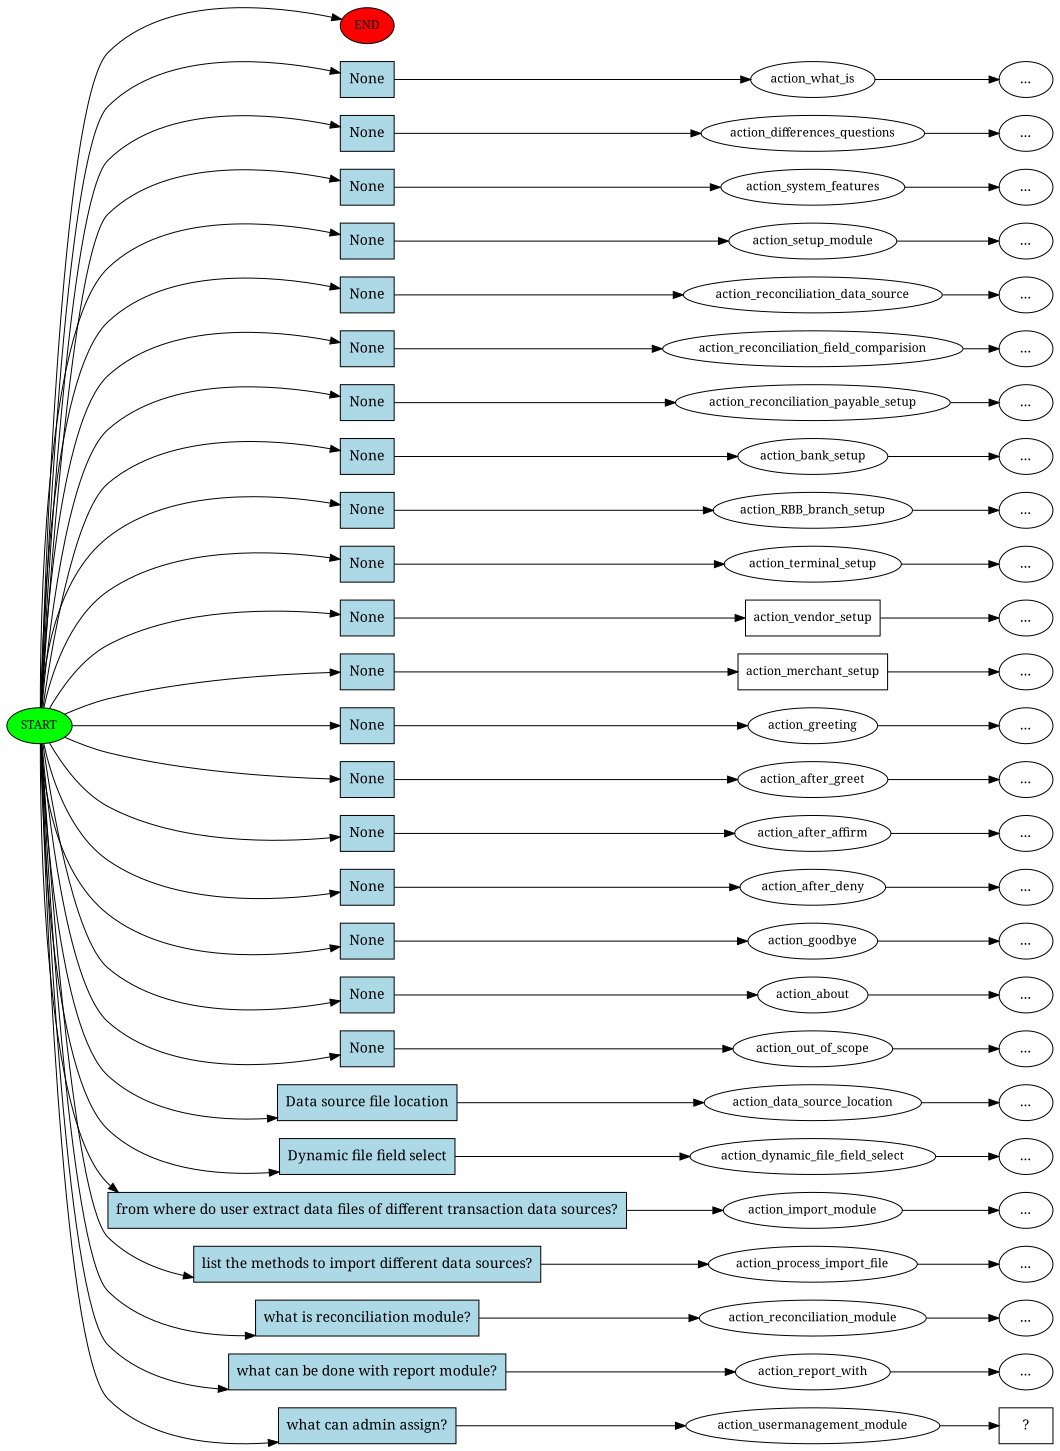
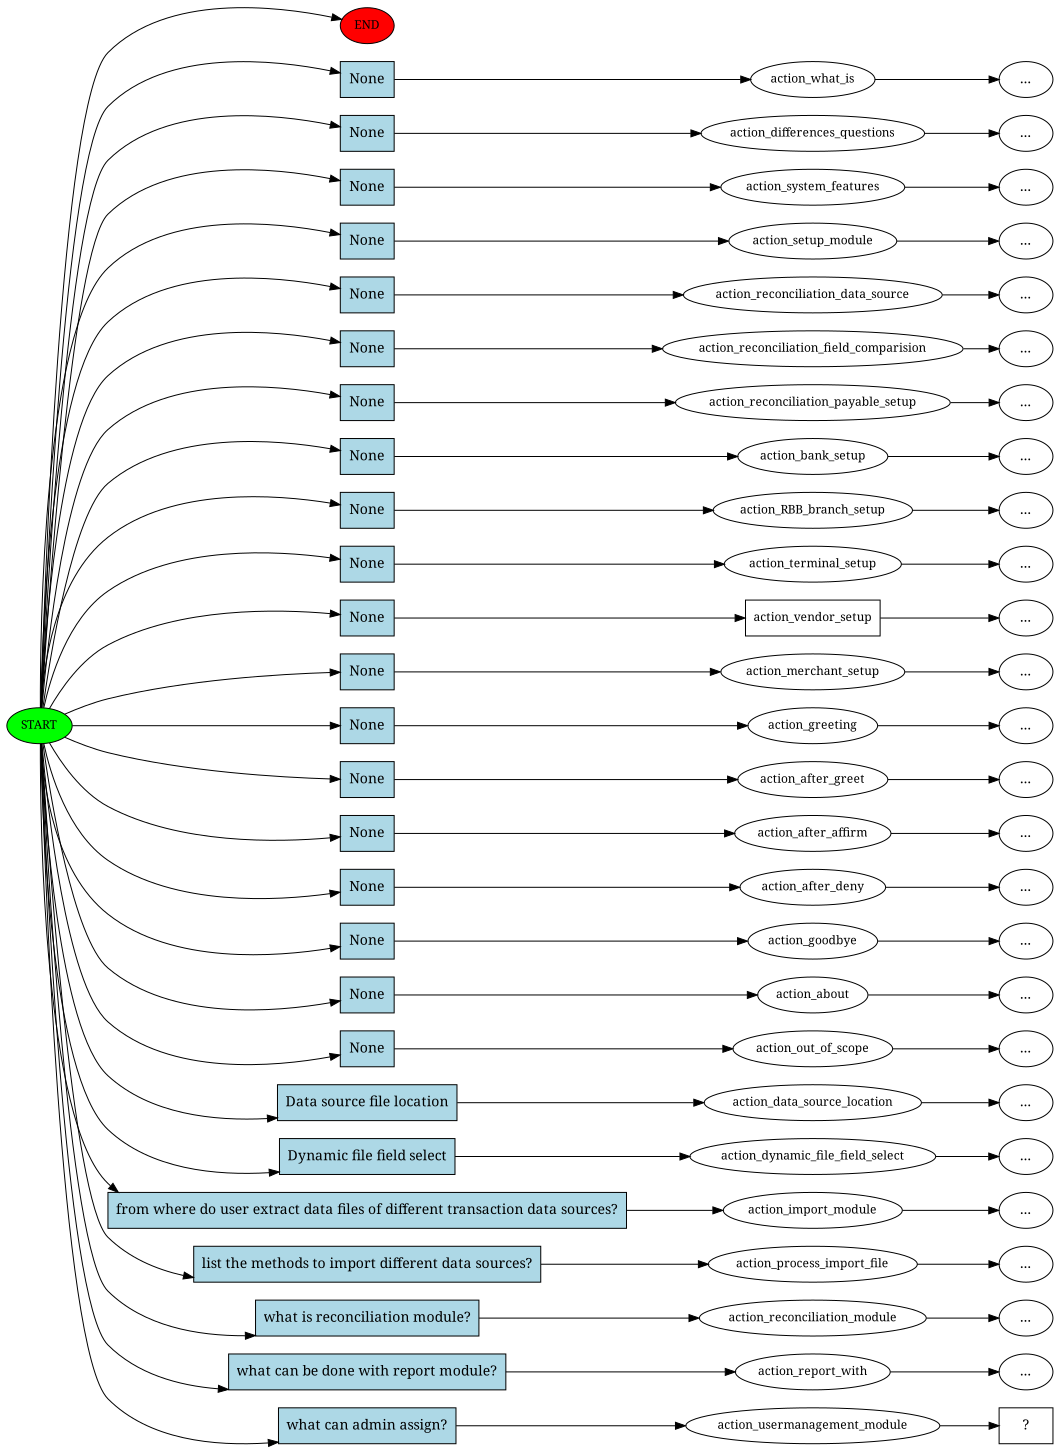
node "action_merchant_setup": shape box -> ellipse
